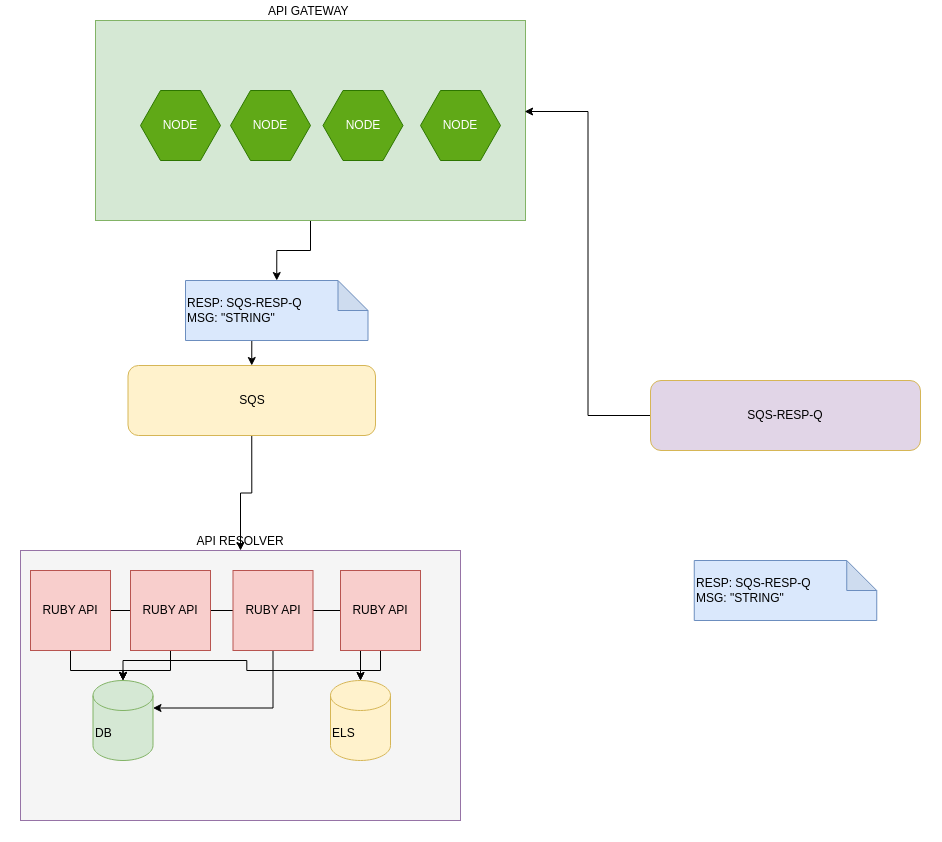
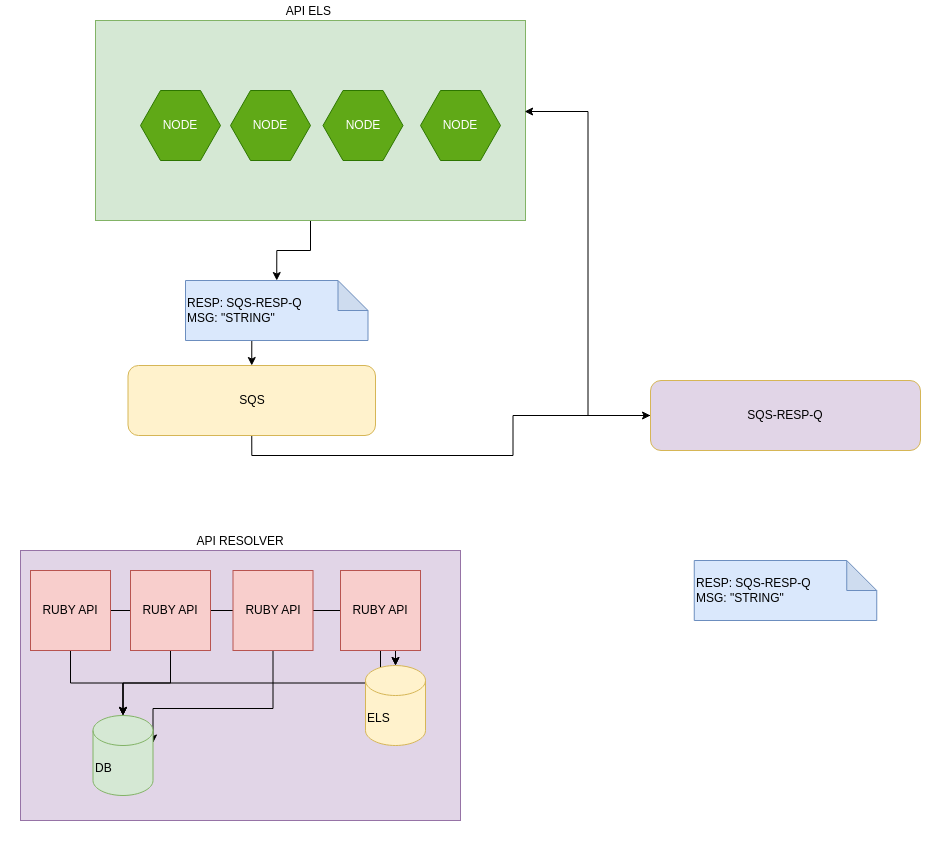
node "API GATEWAY": label "API GATEWAY" -> "API ELS"
edge "SQS" -> "API RESOLVER": now "SQS" -> "SQS-RESP-Q"
node "API RESOLVER": fillcolor #f5f5f5 -> #e1d5e7
node "DB": moved (123, 721) -> (123, 756)
node "ELS": moved (361, 721) -> (396, 706)
